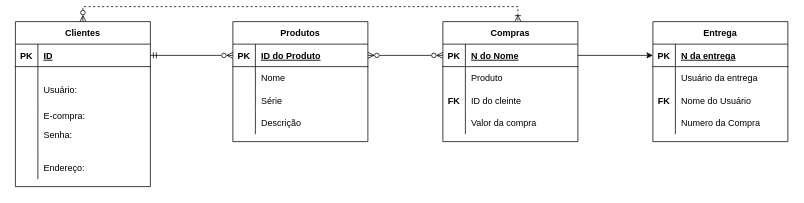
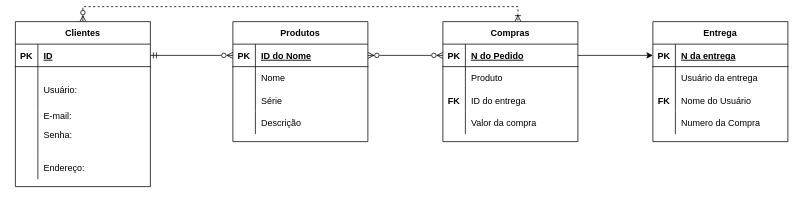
node "ID do Produto": label "ID do Produto" -> "ID do Nome"
node "N do Nome": label "N do Nome" -> "N do Pedido"
node "ID do cleinte": label "ID do cleinte" -> "ID do entrega"
node "E-compra:": label "E-compra:" -> "E-mail:"
